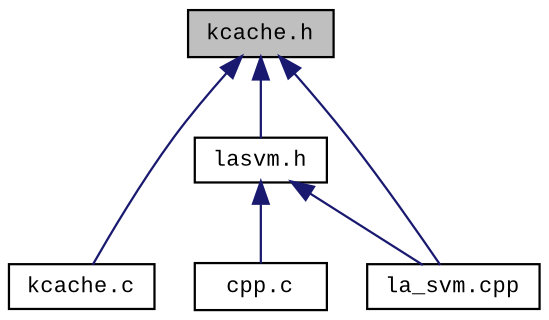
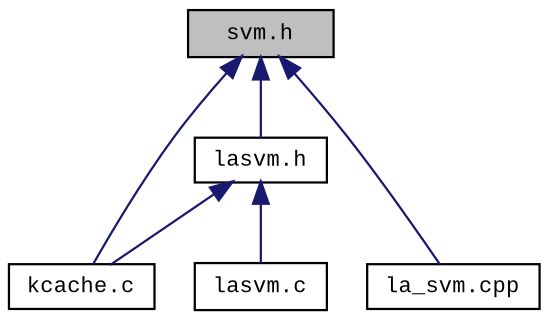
node "kcache.h": label "kcache.h" -> "svm.h"
edge "la_svm.cpp" -> "lasvm.h": now "kcache.c" -> "lasvm.h"
node "cpp.c": label "cpp.c" -> "lasvm.c"
